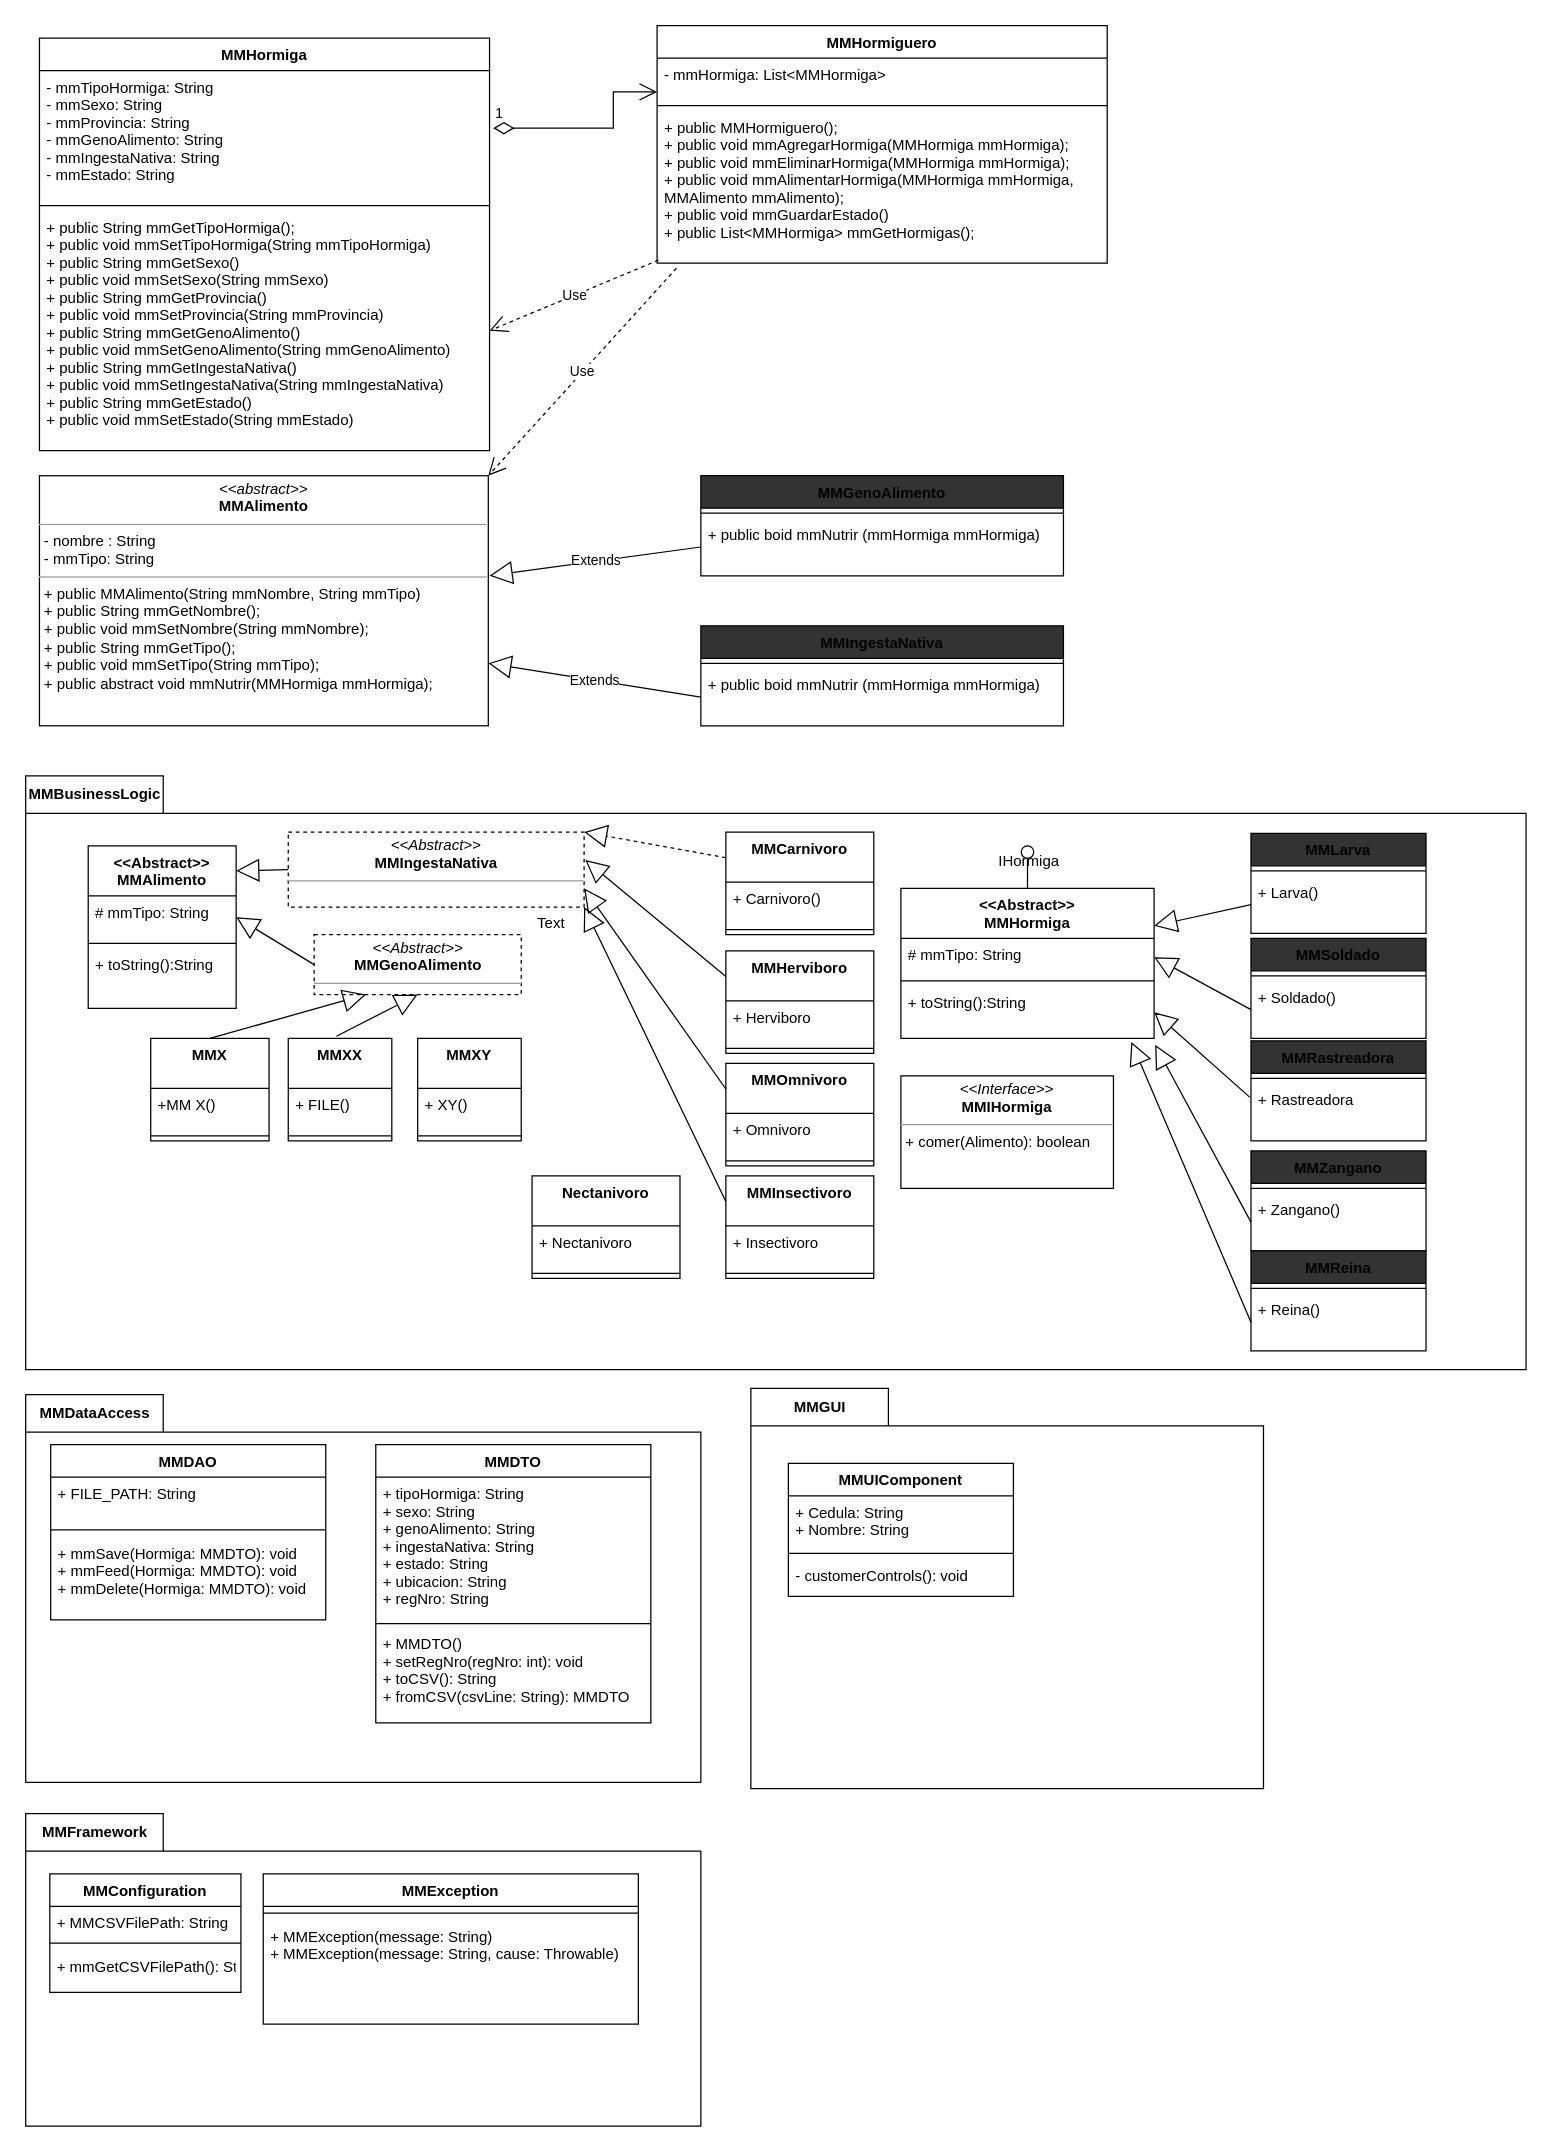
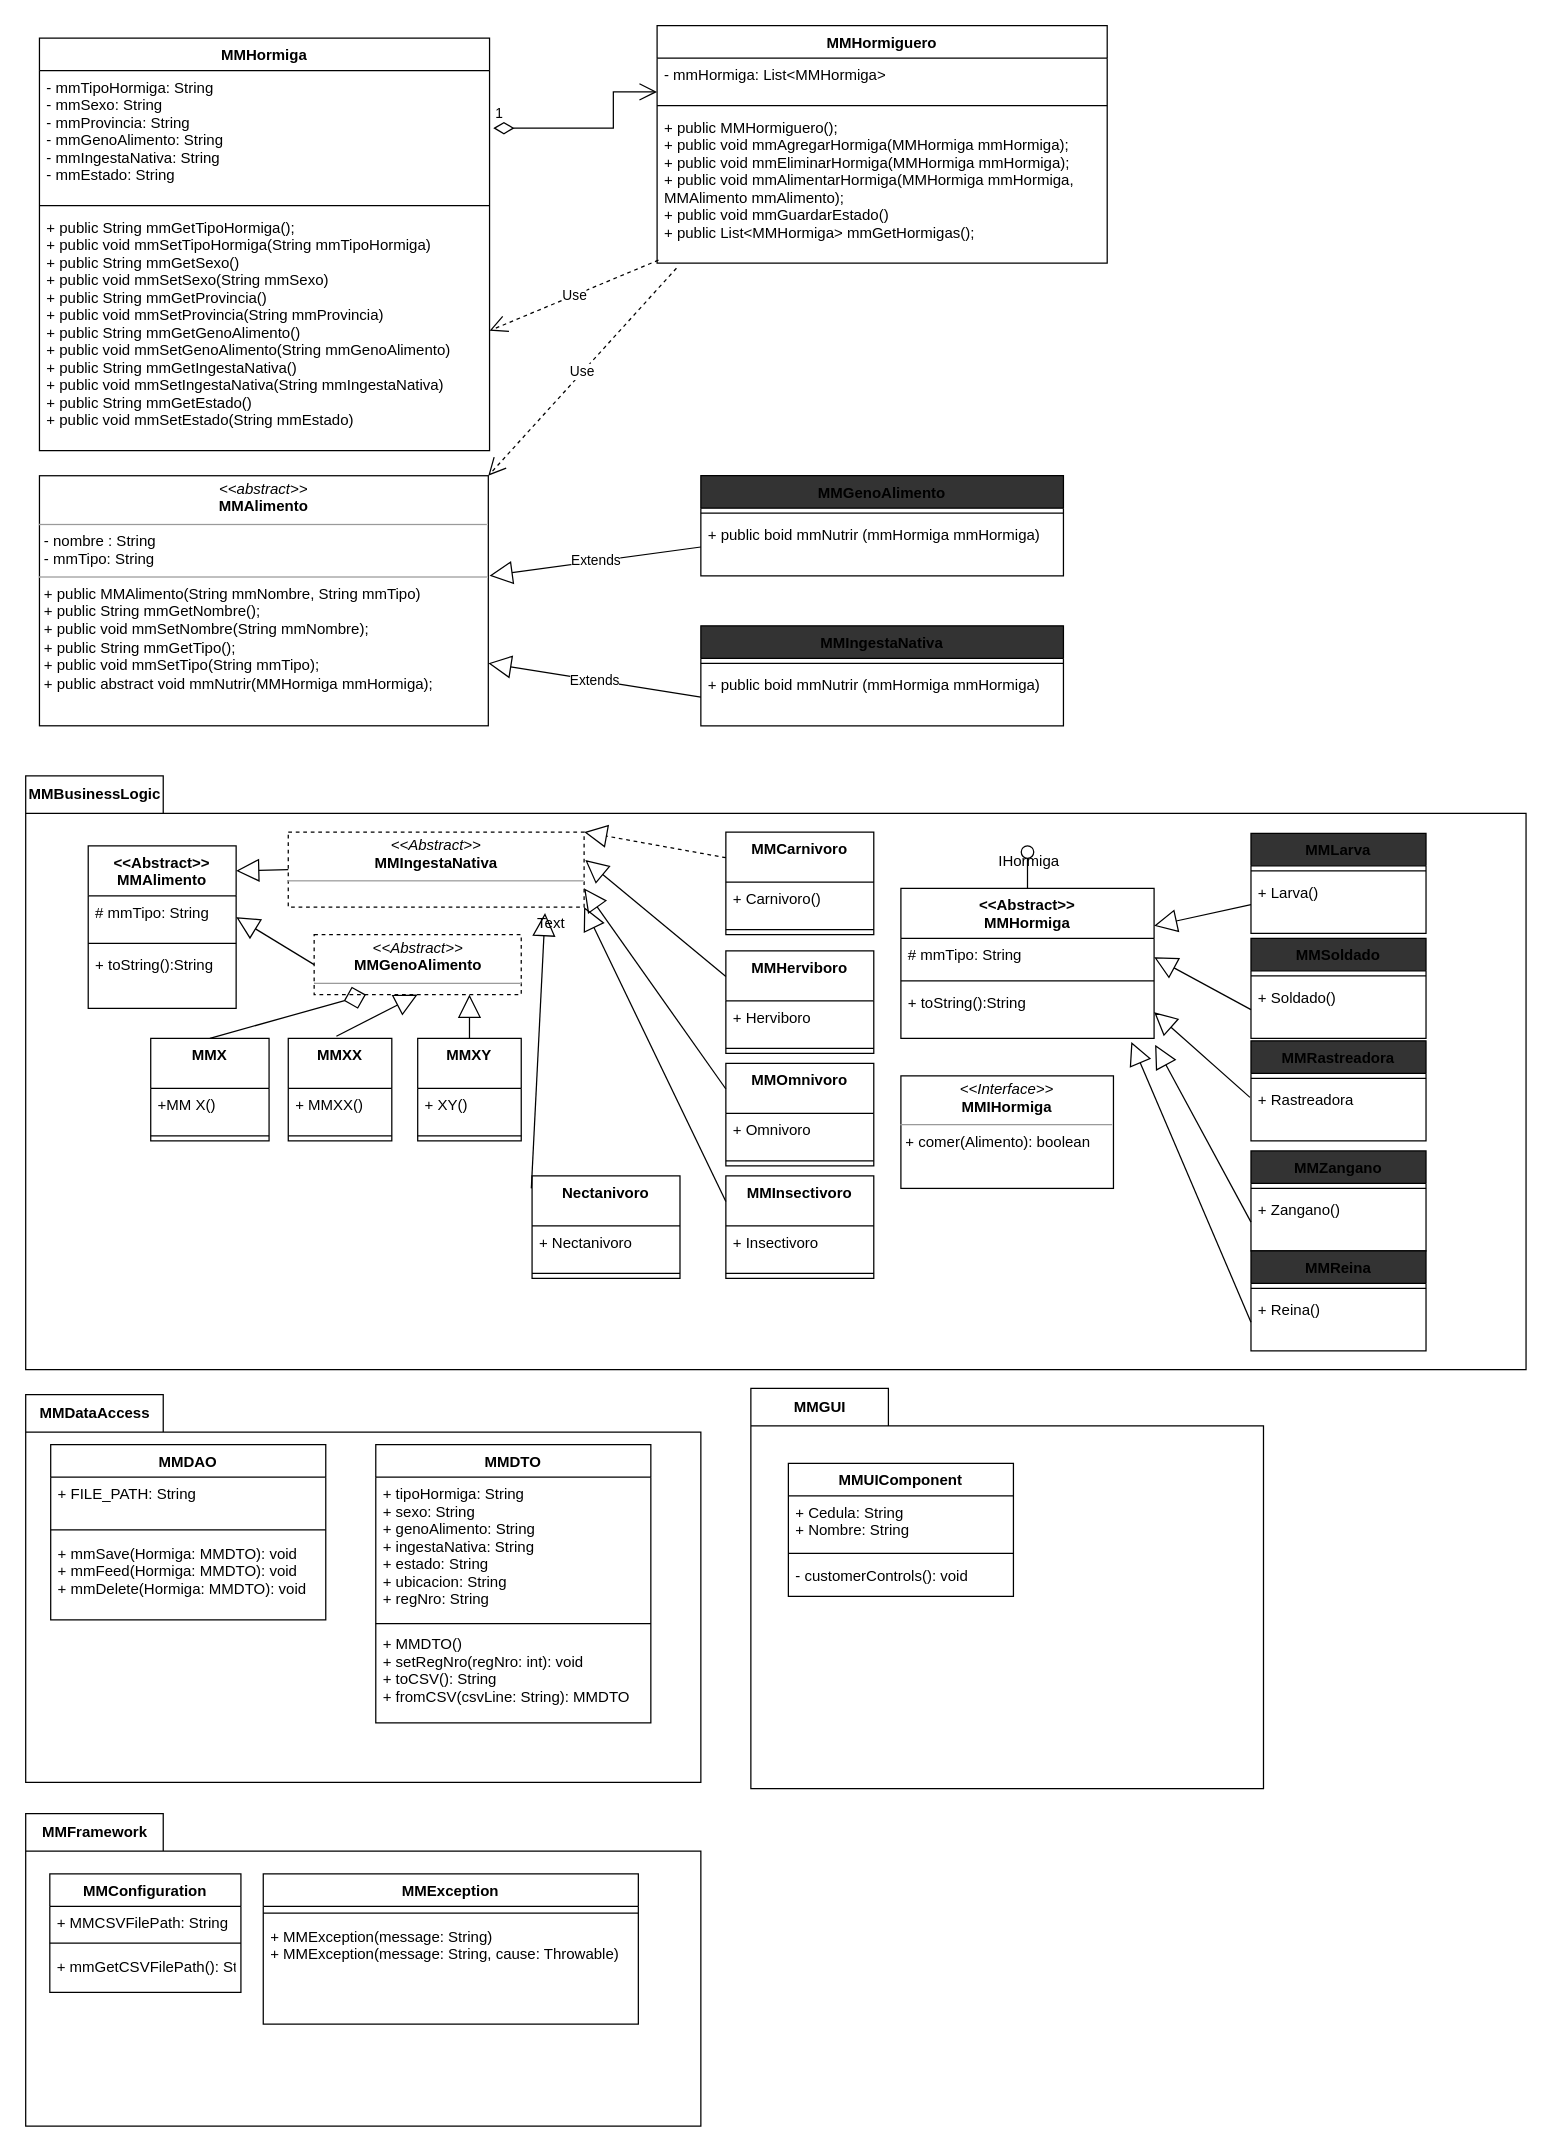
edge "MMX" -> "<<Abstract>> MMGenoAlimento": arrowhead block -> diamond
edge "MMXY" -> "<<Abstract>> MMGenoAlimento": added
edge "Nectanivoro" -> "<<Abstract>> MMIngestaNativa": added
node "+ FILE()": label "+ FILE()" -> "+ MMXX()"
